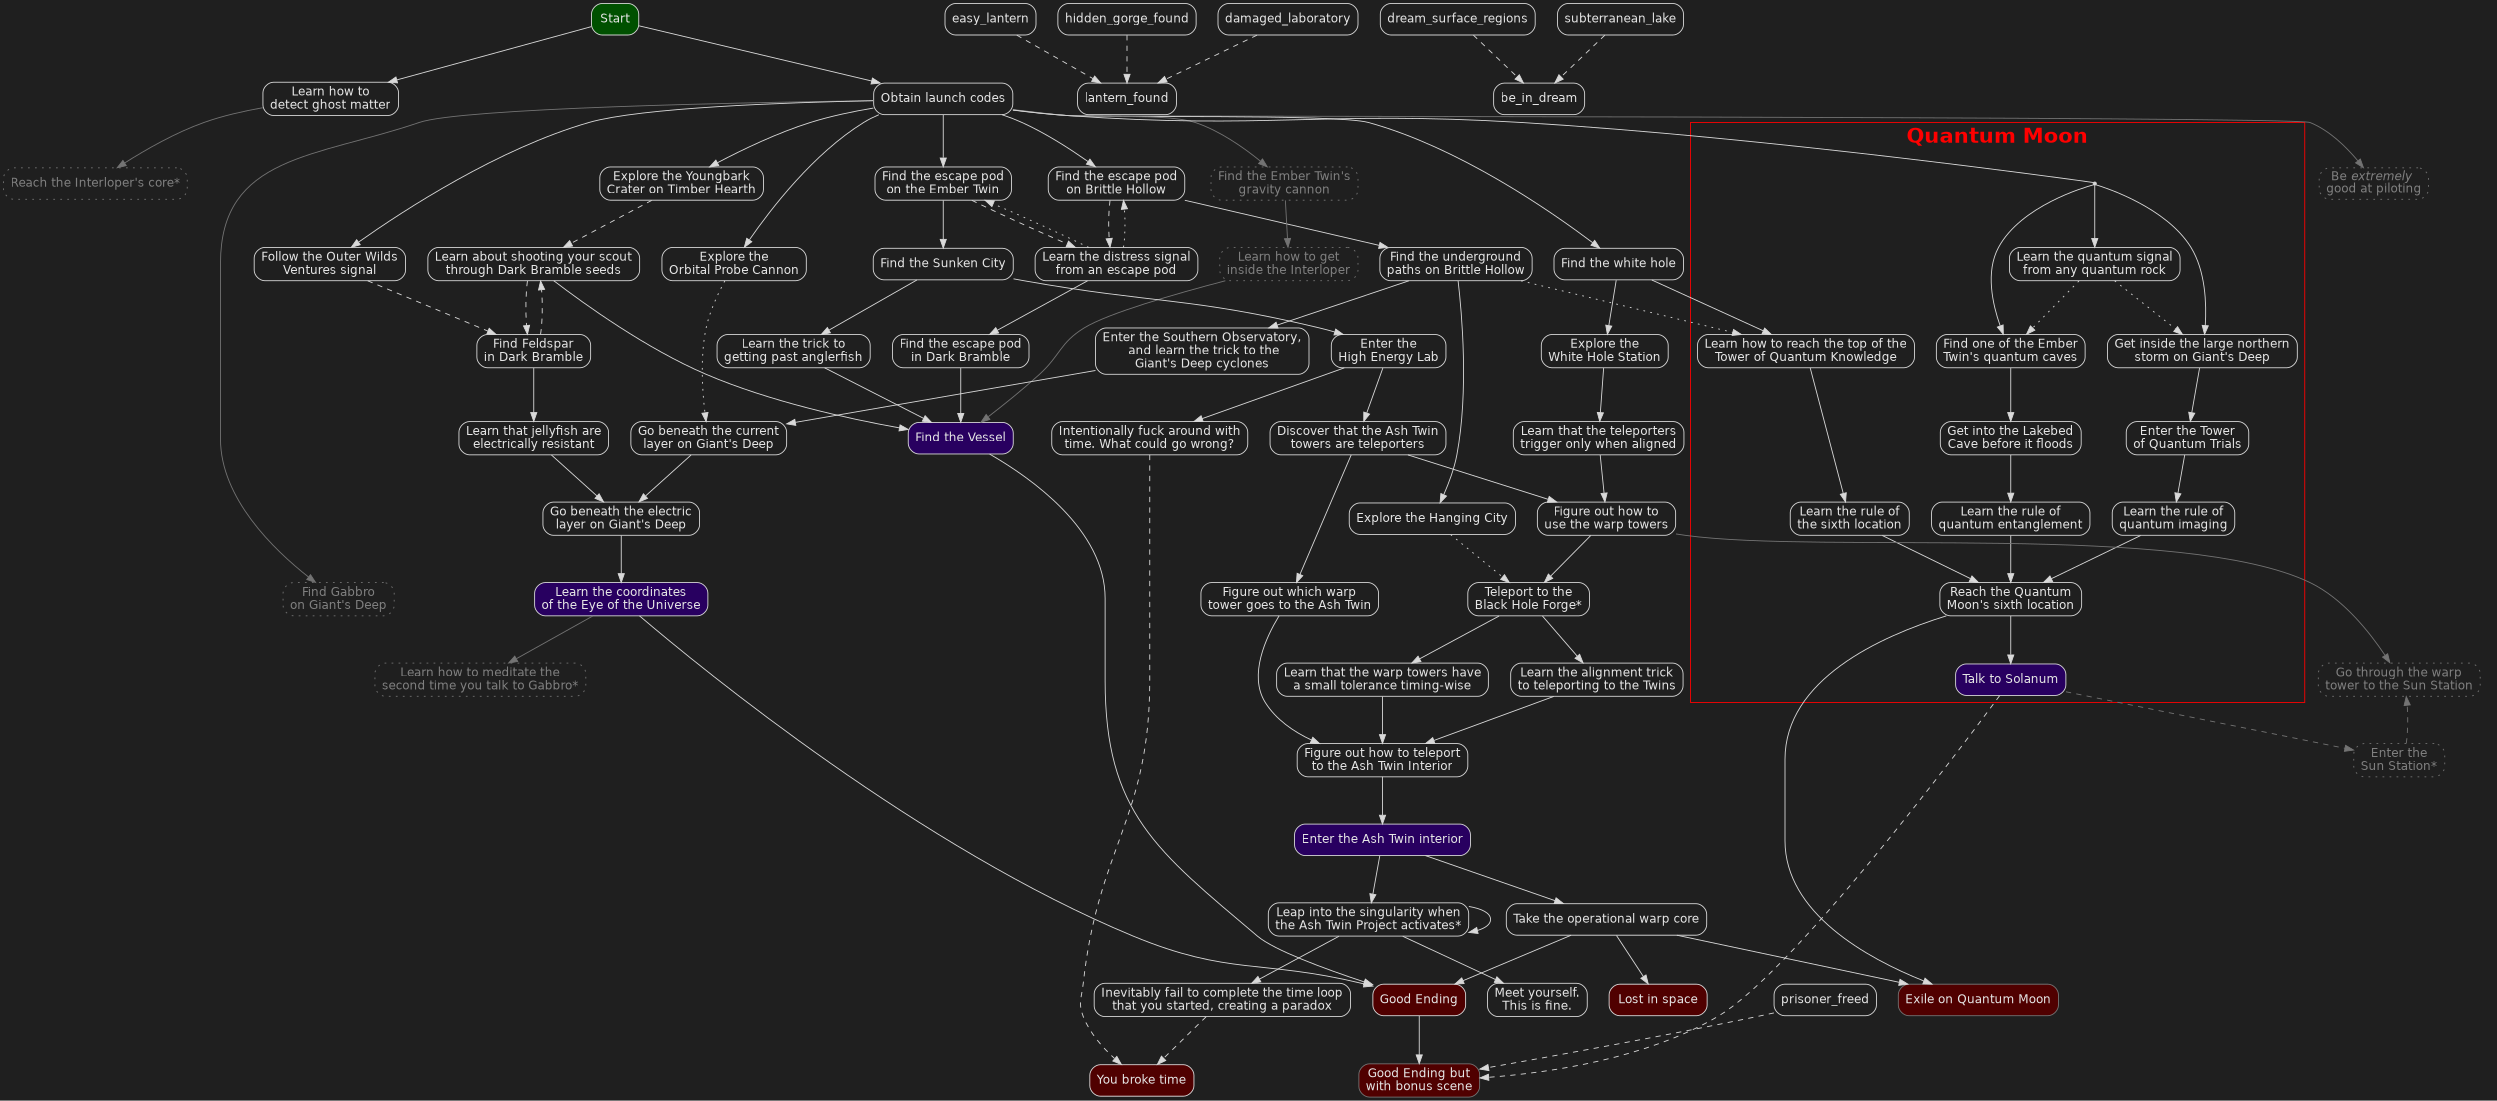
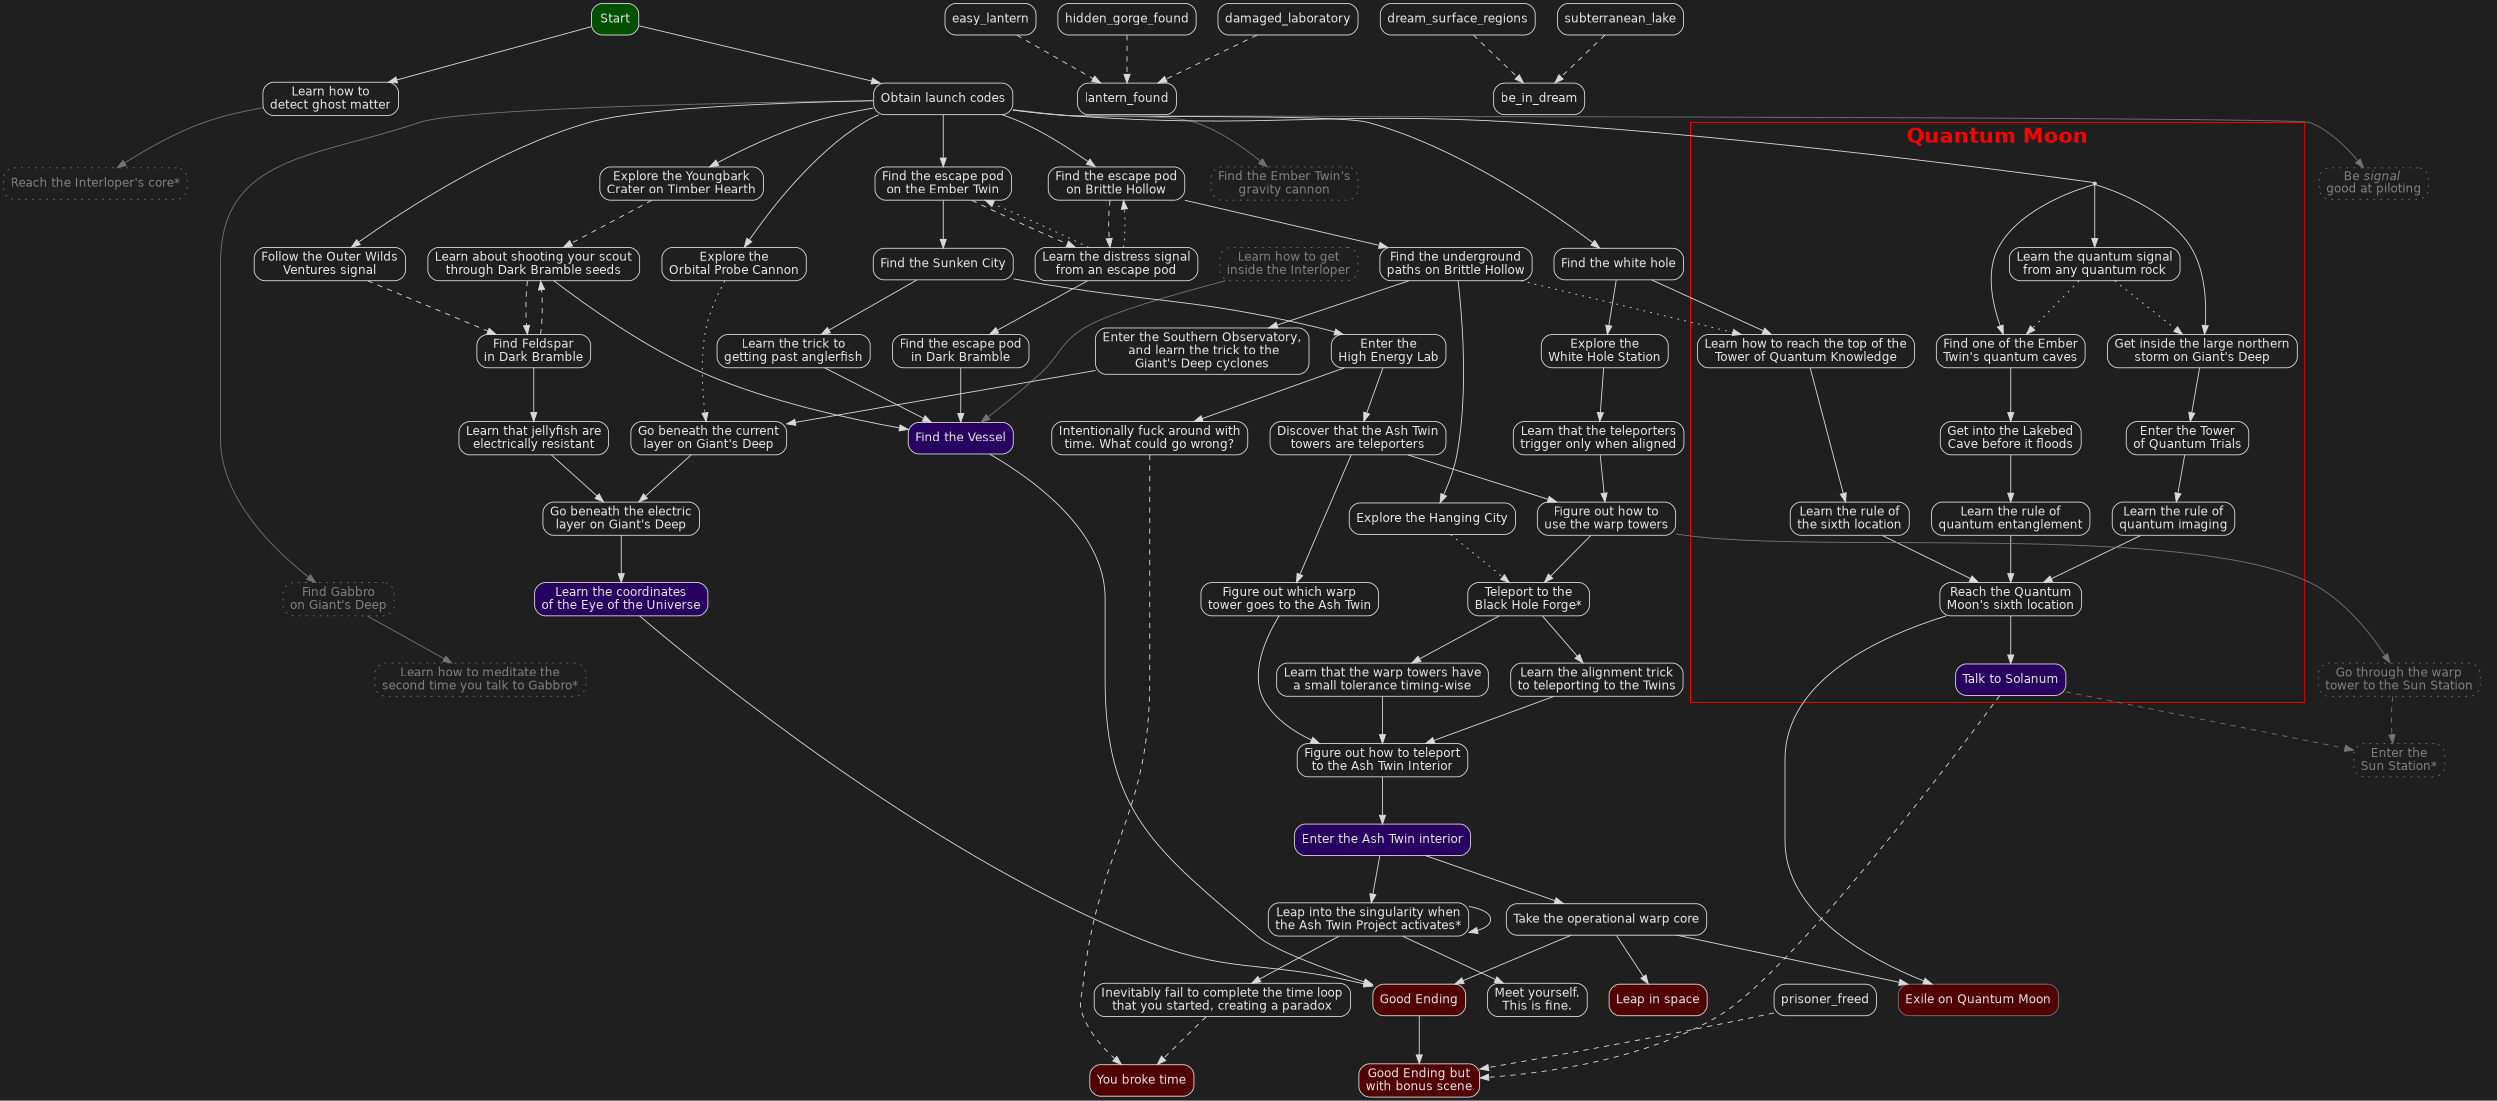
node "Be": text "extremely" -> "signal"
edge "Find the Ember Twin's gravity cannon" -> "Learn how to get inside the Interloper": removed
edge "Learn the coordinates of the Eye of the Universe" -> "Learn how to meditate the second time you talk to Gabbro*": now "Find Gabbro on Giant's Deep" -> "Learn how to meditate the second time you talk to Gabbro*"
edge "Enter the Sun Station*" -> "Go through the warp tower to the Sun Station": reversed
node "Lost in space": label "Lost in space" -> "Leap in space"
node "Good Ending but with bonus scene": color gray45 -> gray85
